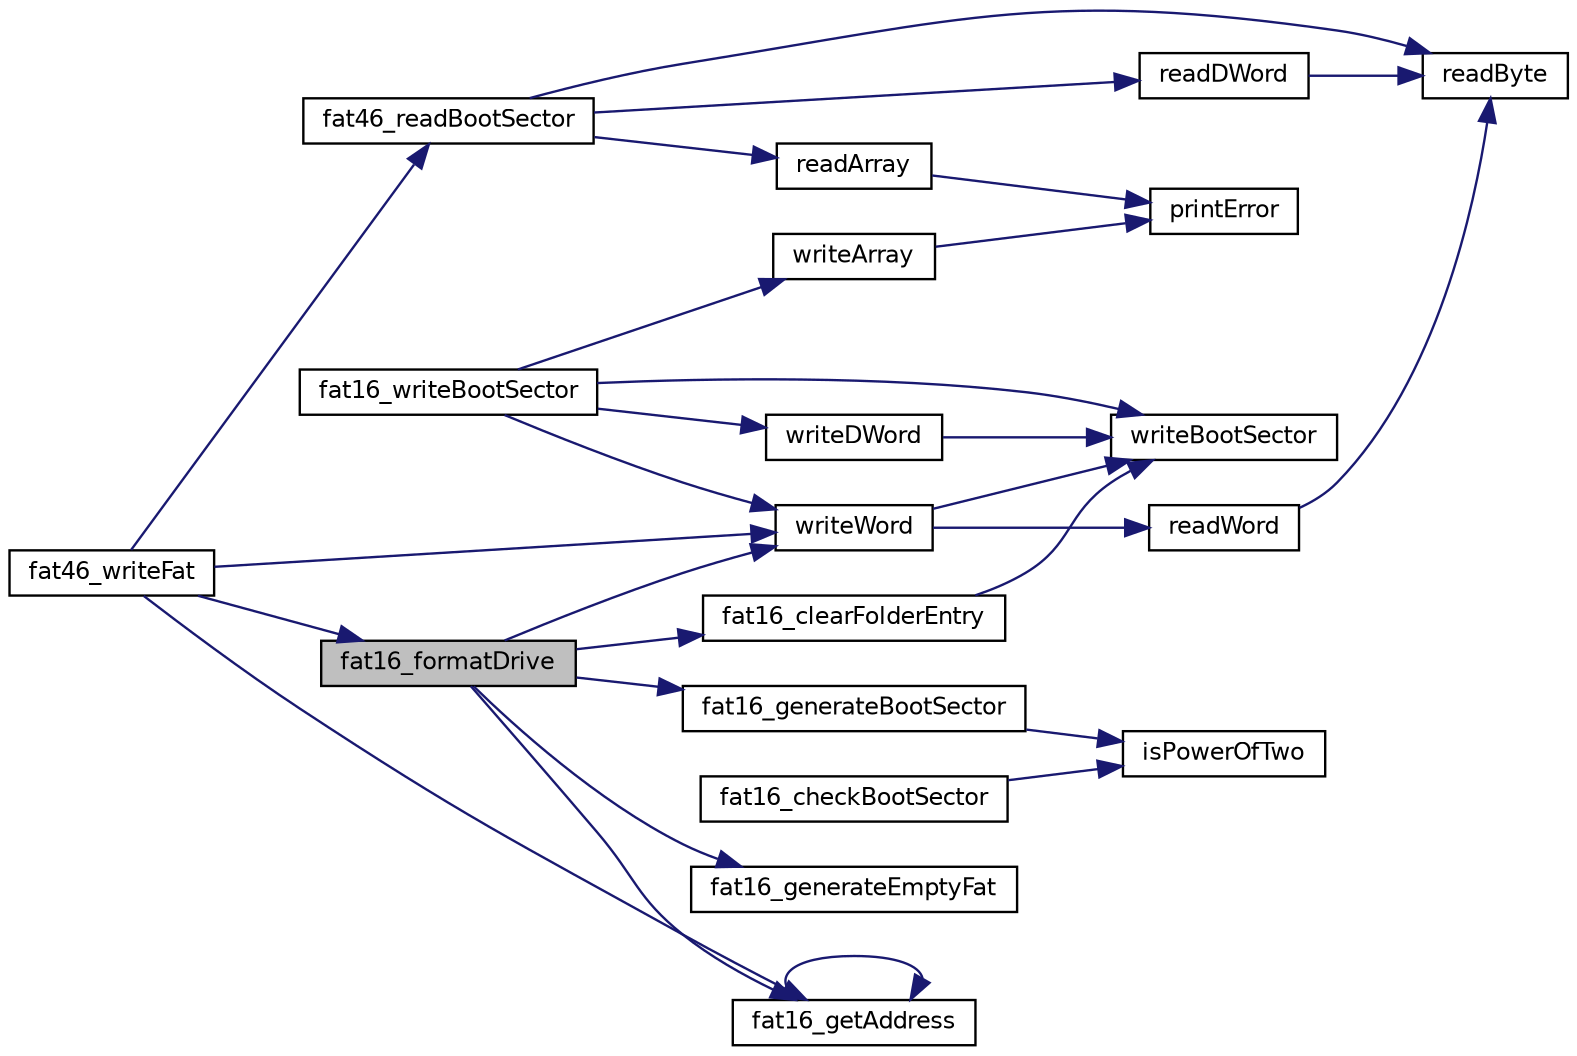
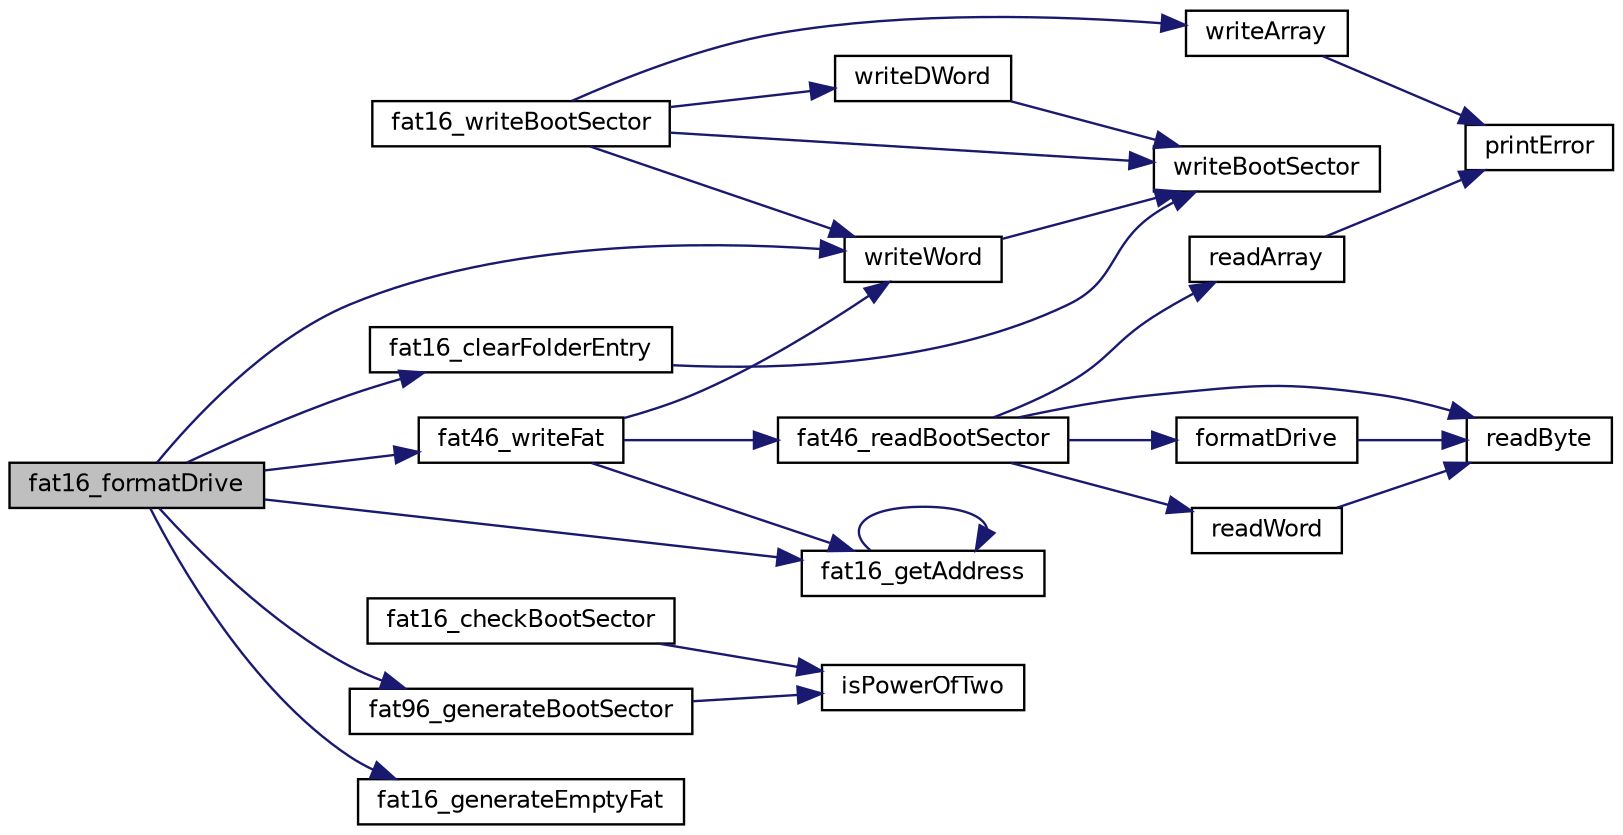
node "readDWord": label "readDWord" -> "formatDrive"
edge "writeWord" -> "readWord": now "fat46_readBootSector" -> "readWord"
edge "fat46_writeFat" -> "fat16_formatDrive": reversed
node "fat16_generateBootSector": label "fat16_generateBootSector" -> "fat96_generateBootSector"
